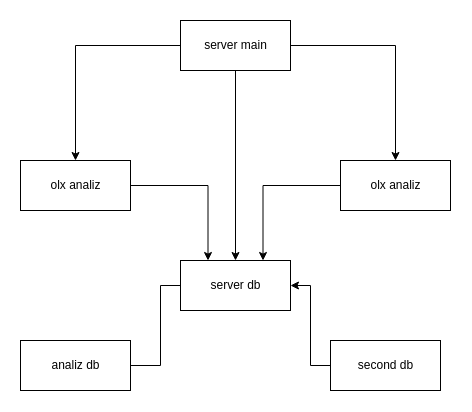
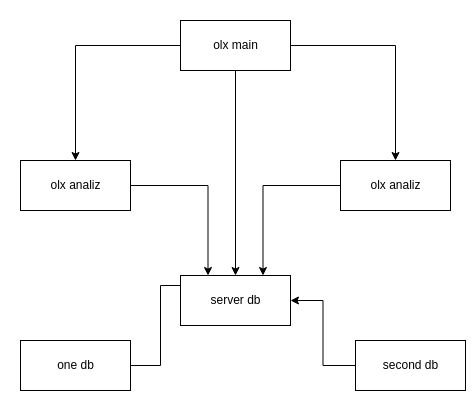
node "server main": label "server main" -> "olx main"
node "server db": moved (236, 286) -> (236, 301)
node "analiz db": label "analiz db" -> "one db"
node "second db": moved (386, 366) -> (411, 366)
